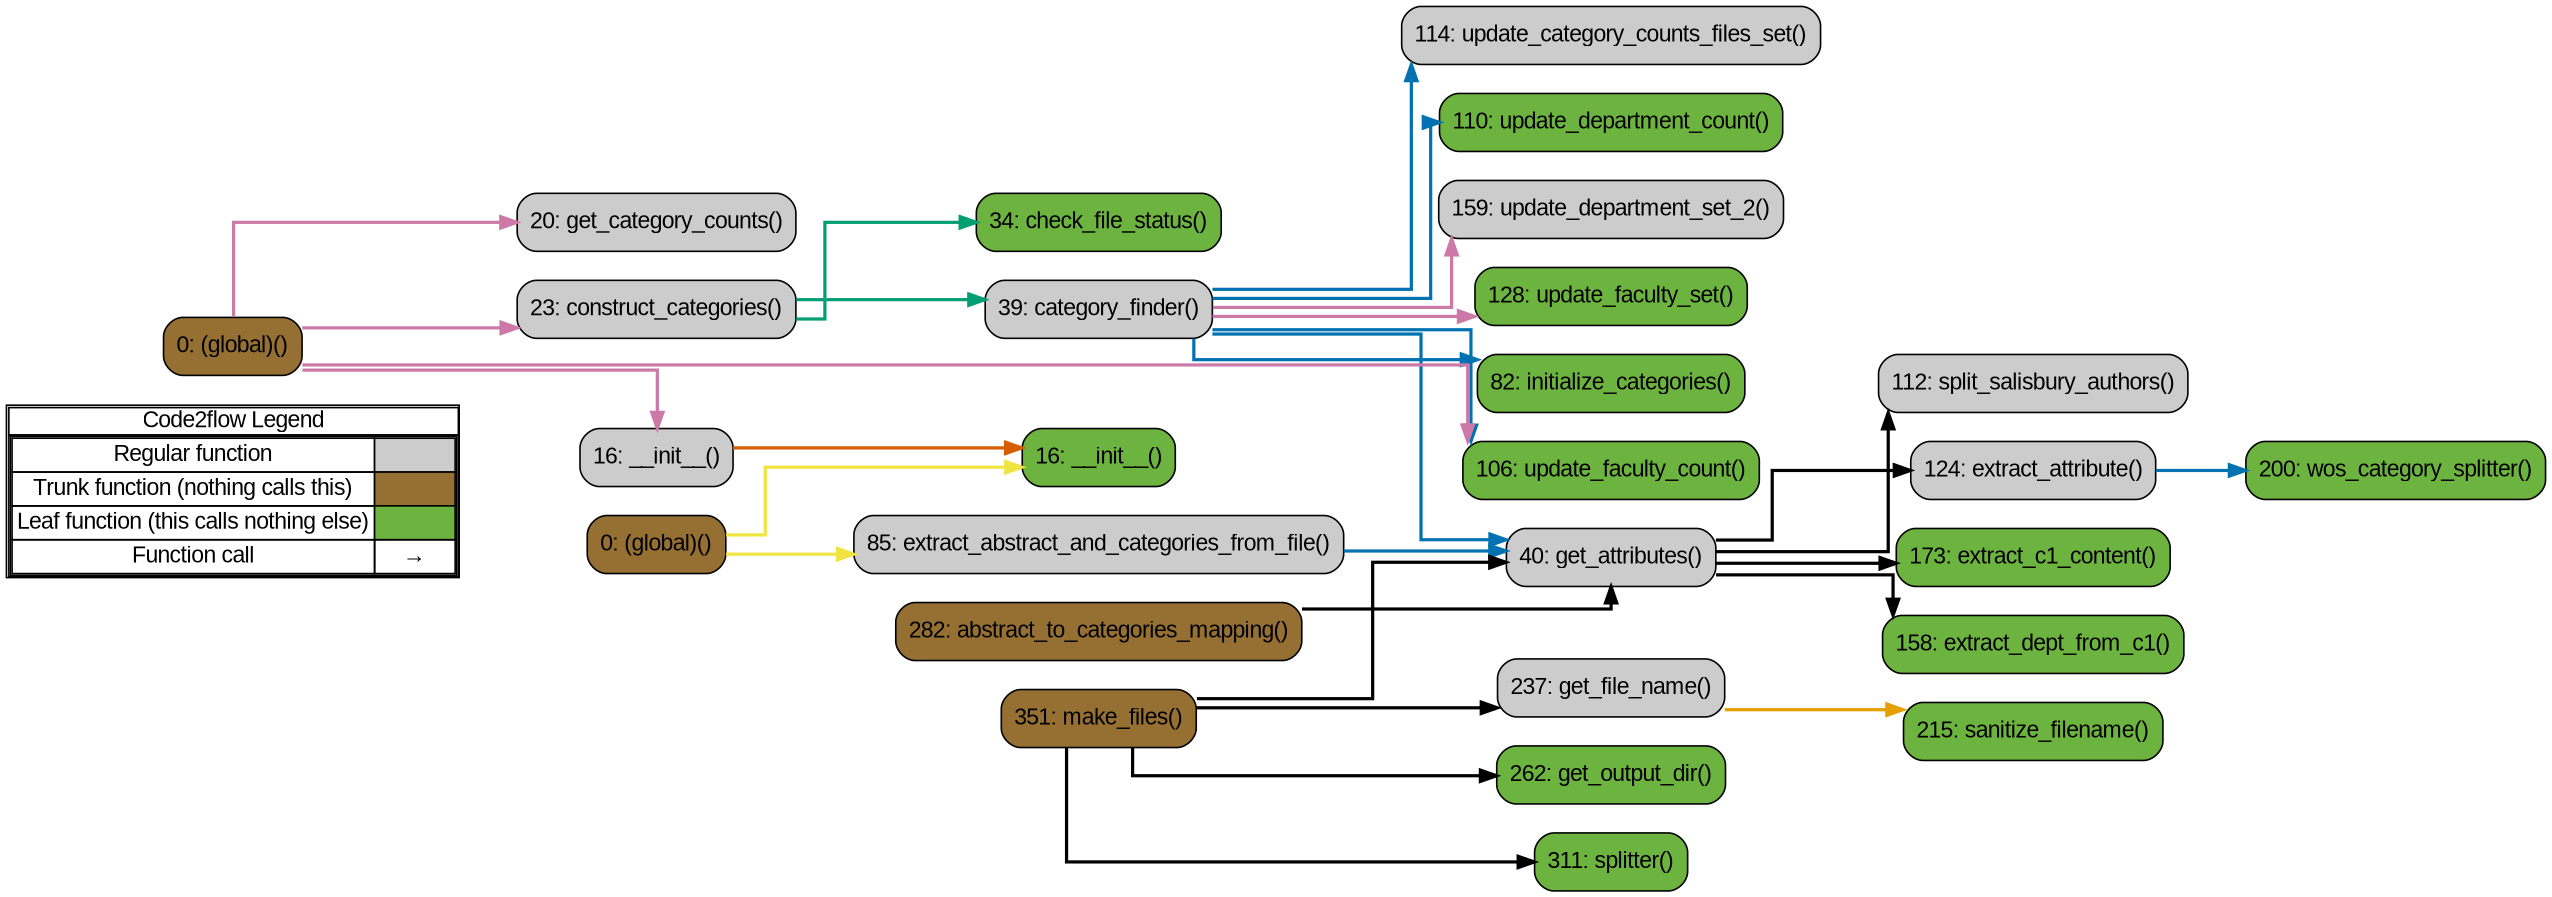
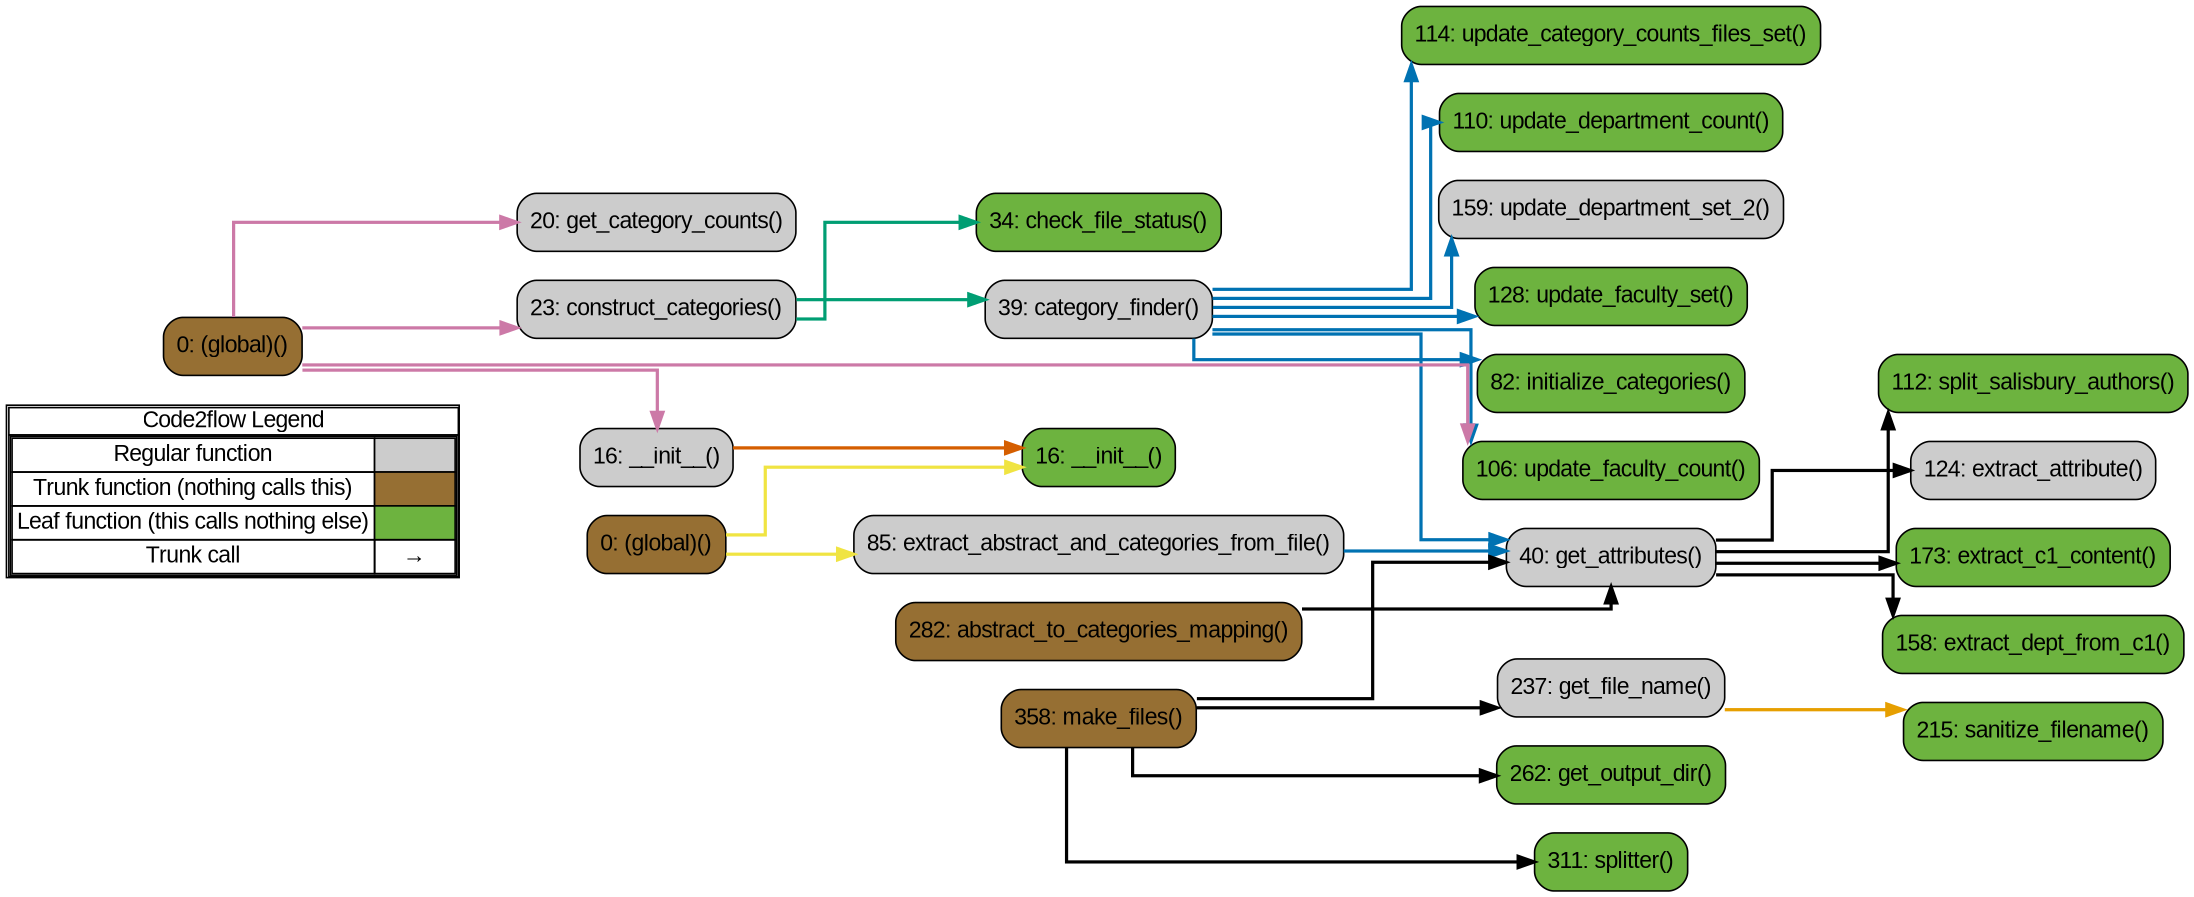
node "114: update_category_counts_files_set()": fillcolor #cccccc -> #6db33f
edge "39: category_finder()" -> "159: update_department_set_2()": color #cc79a7 -> #0072b2
edge "39: category_finder()" -> "128: update_faculty_set()": color #cc79a7 -> #0072b2
node "112: split_salisbury_authors()": fillcolor #cccccc -> #6db33f
node "200: wos_category_splitter()": removed
node "Code2flow Legend": text "Function call" -> "Trunk call"
node "351: make_files()": label "351: make_files()" -> "358: make_files()"
